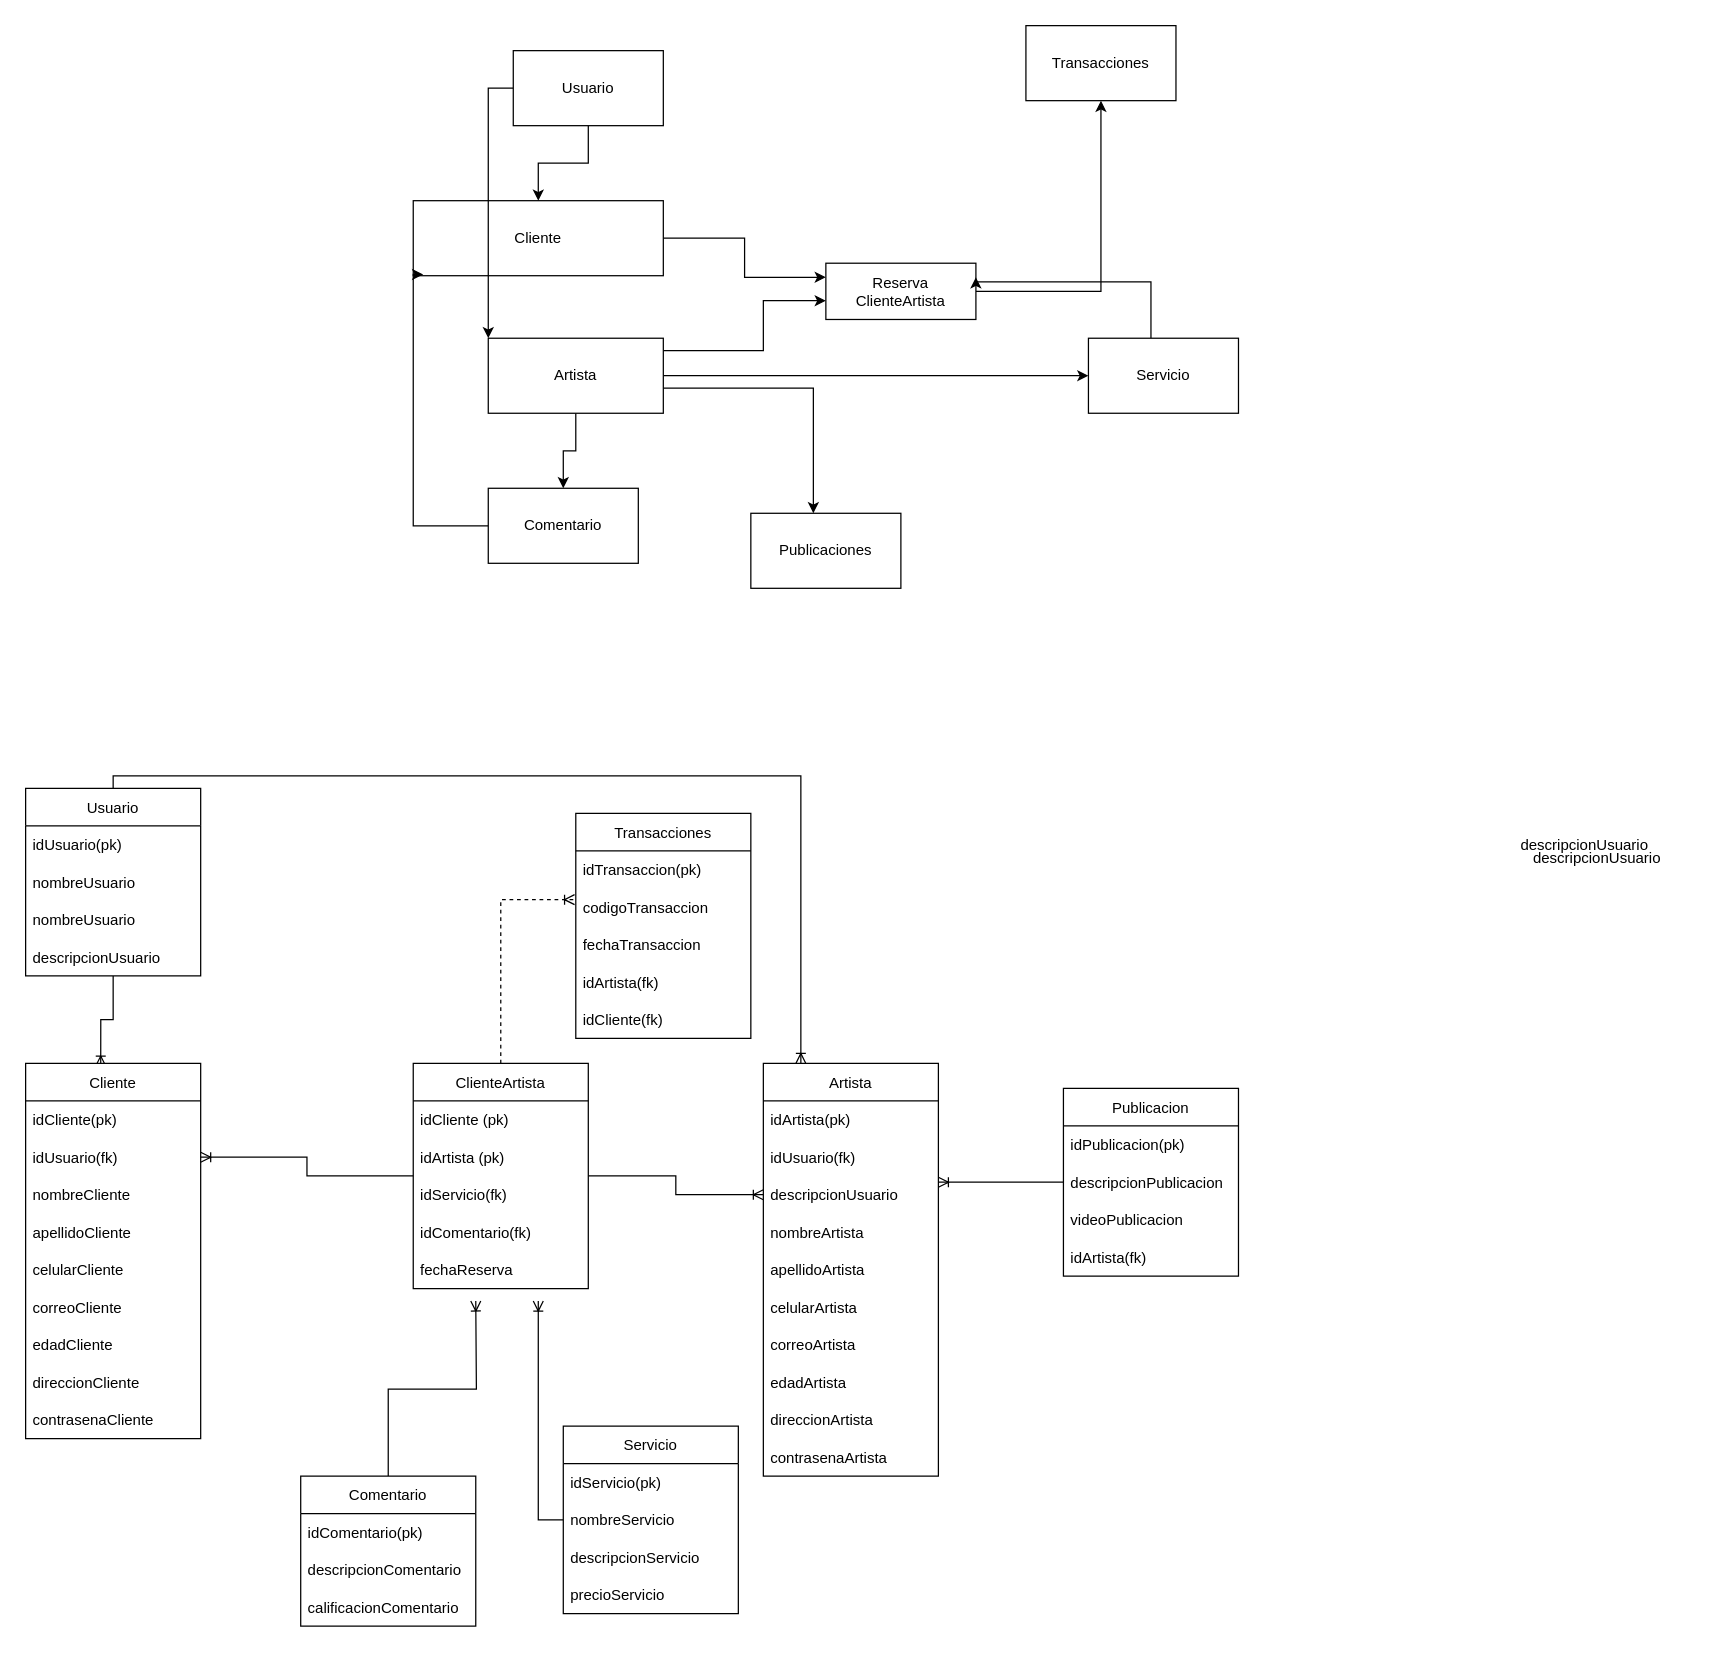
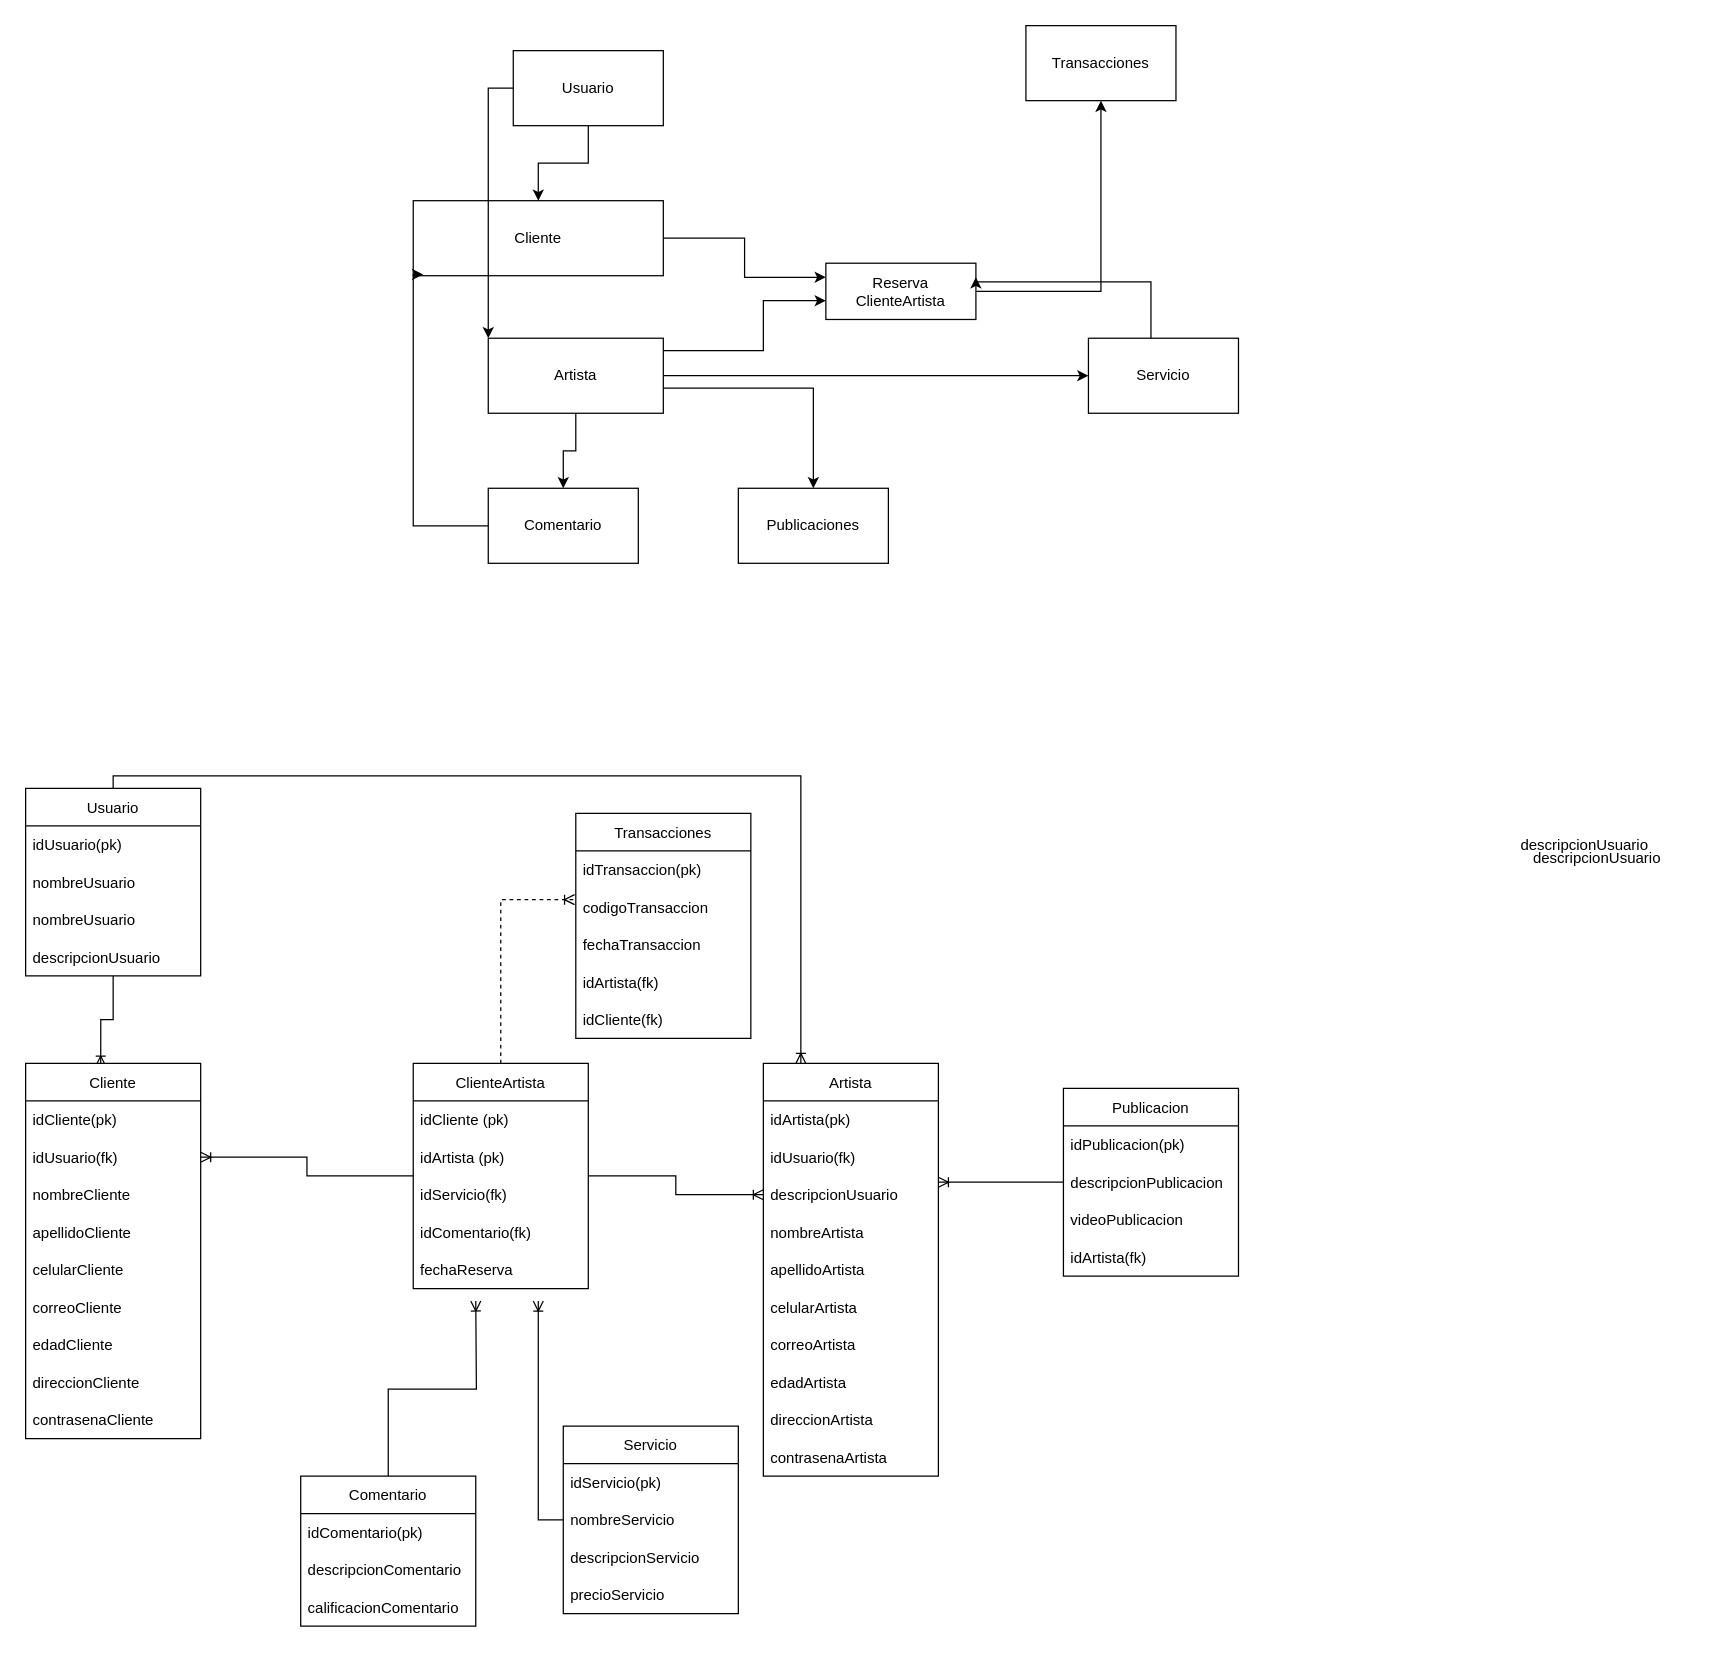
node "Publicaciones": moved (826, 551) -> (813, 526)
